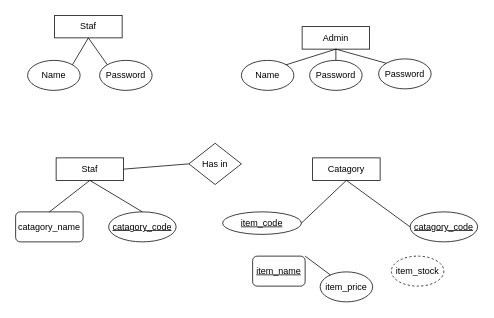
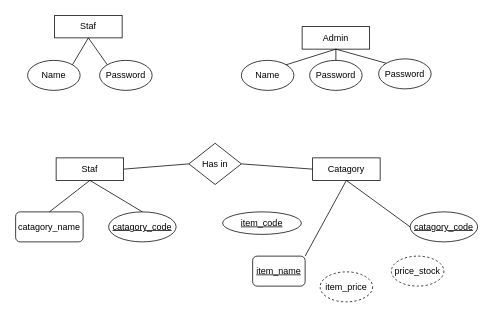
edge "Has in" -- "Catagory": added
edge "Catagory" -- "item_code": removed
edge "item_name" -- "item_price": now "item_name" -- "Catagory"
node "item_stock": label "item_stock" -> "price_stock"
node "item_price": style solid -> dashed
